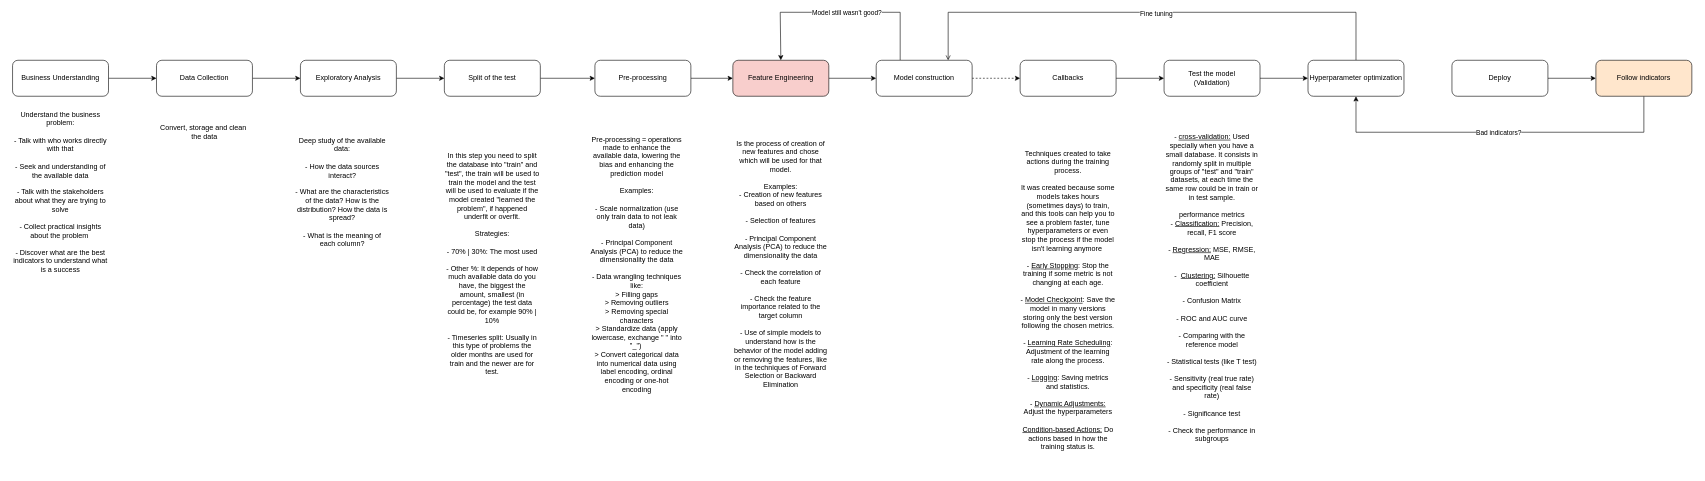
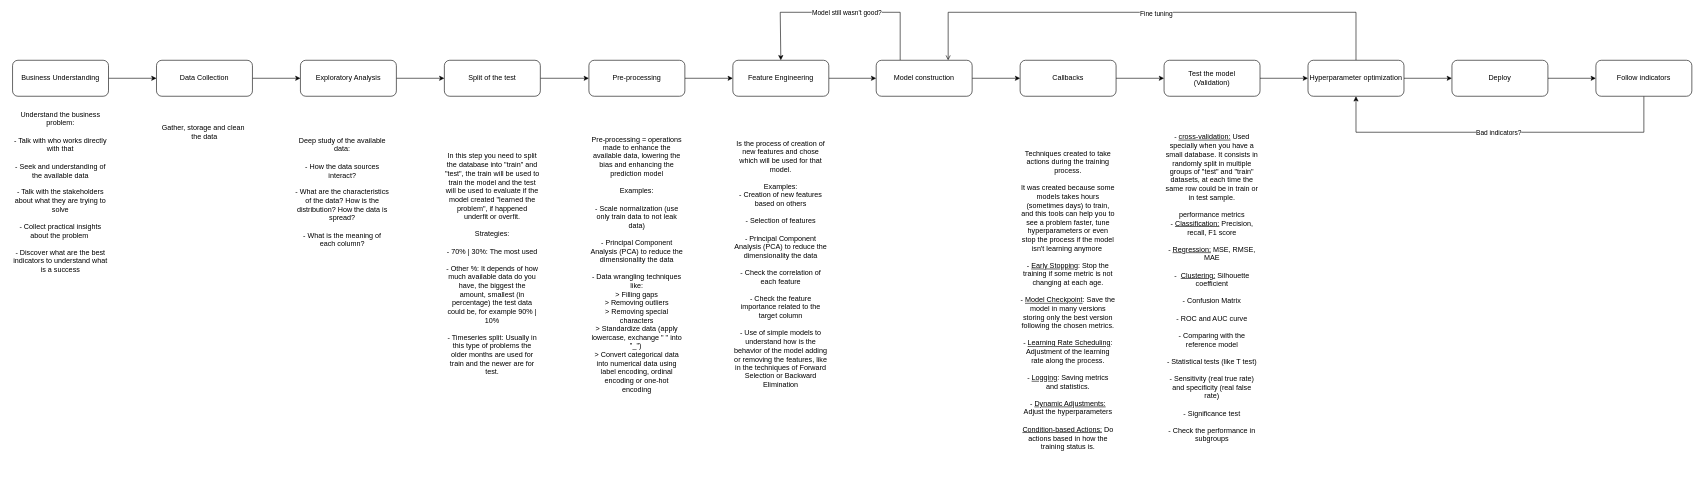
node "Pre-processing": moved (643, 78) -> (637, 78)
node "Feature Engineering": fillcolor #f8cecc -> #ffffff
edge "Model construction" -> "Callbacks": style dashed -> solid
edge "Hyperparameter optimization" -> "Deploy": added
node "Follow indicators": fillcolor #ffe6cc -> #ffffff
node "Convert, storage and clean the data": label "Convert, storage and clean the data" -> "Gather, storage and clean the data"
